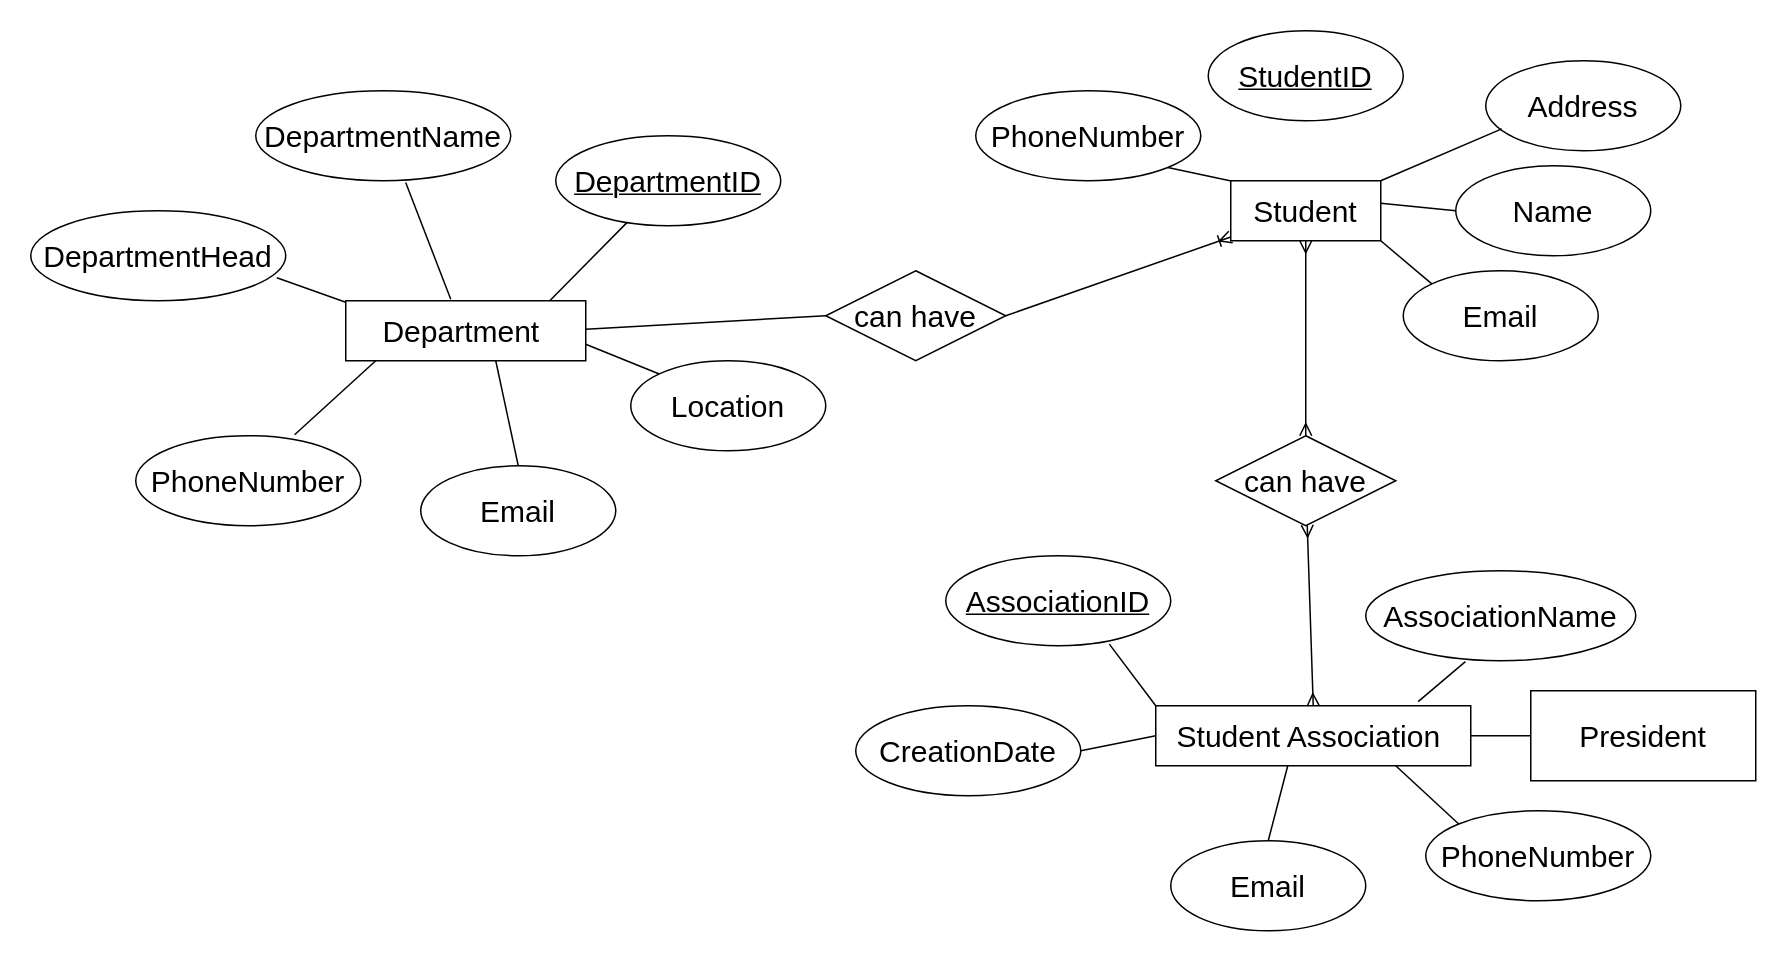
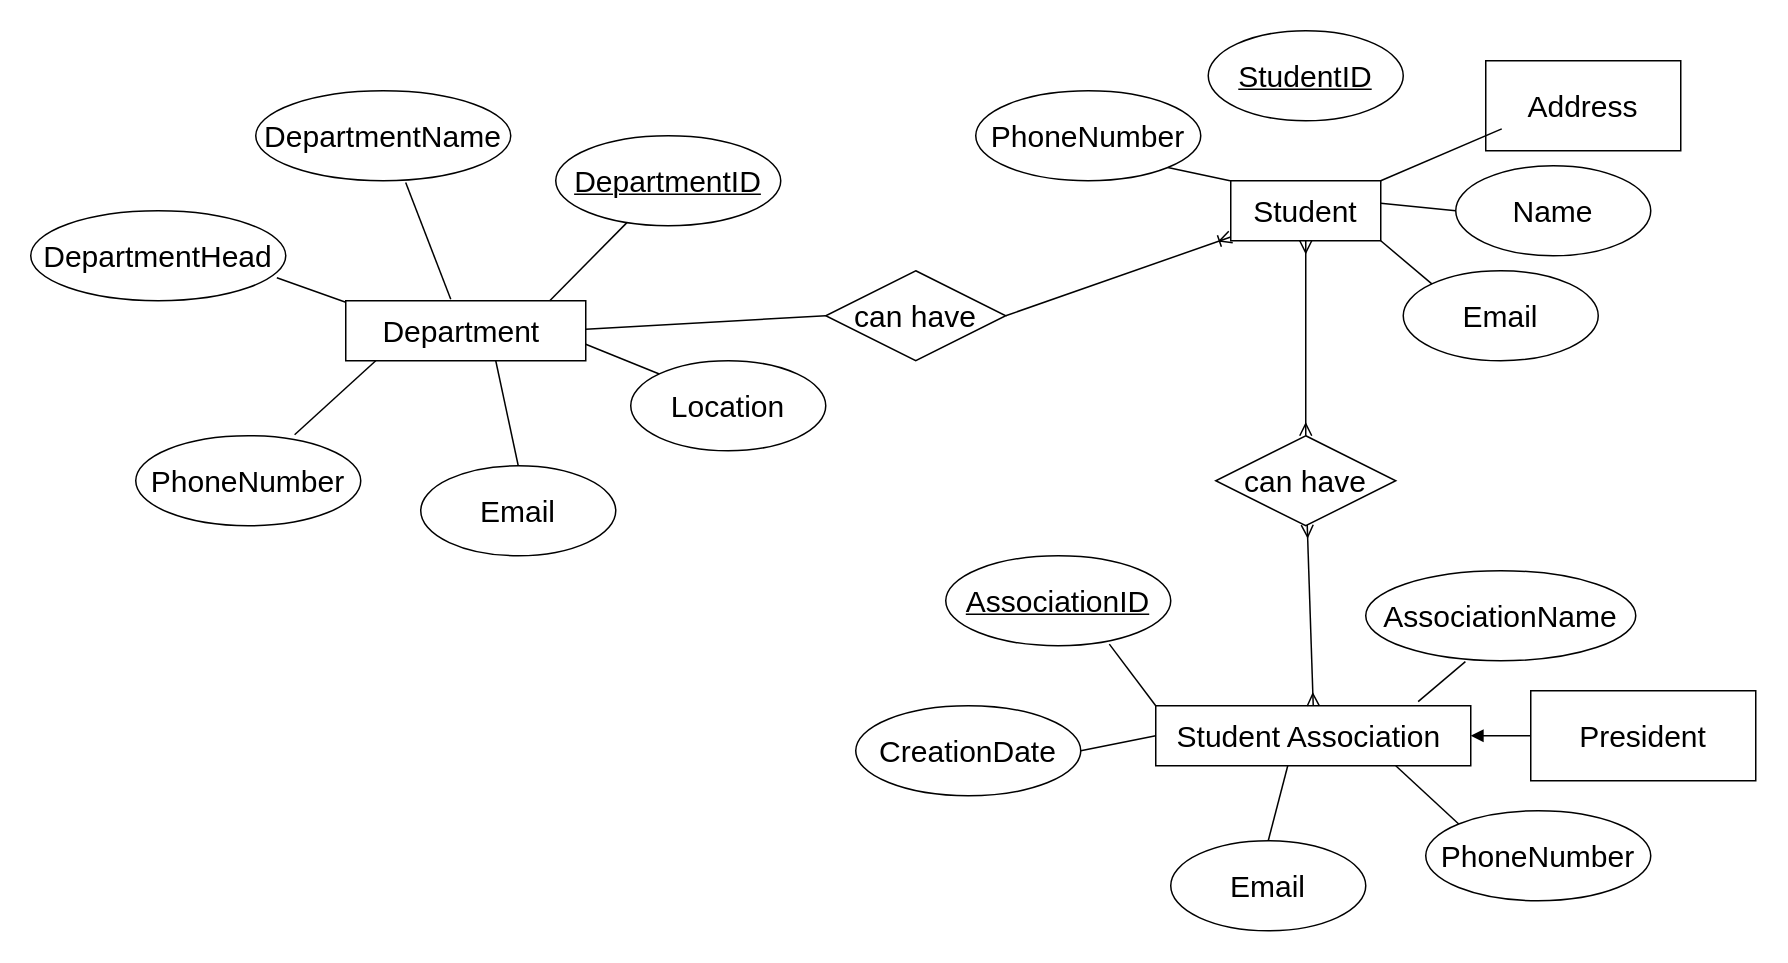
node "Address": shape ellipse -> rectangle
edge "Student Association" -- "President": arrowhead none -> block
